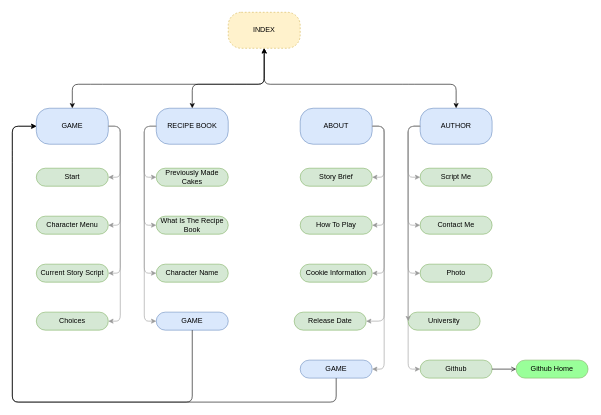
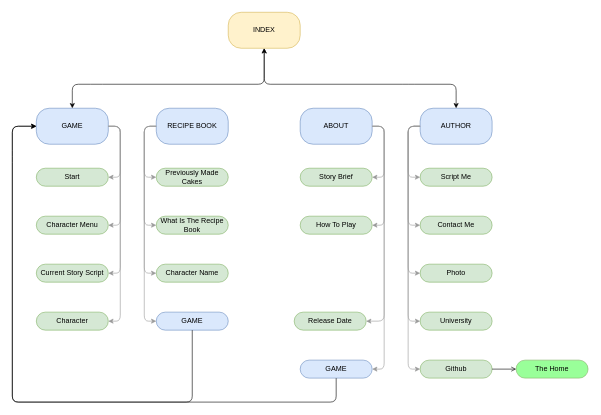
node "INDEX": style dashed -> solid
edge "INDEX" -- "RECIPE BOOK": removed
node "Cookie Information": removed
edge "ABOUT" -> "Cookie Information": removed
node "Choices": label "Choices" -> "Character"
node "University": moved (444, 321) -> (456, 321)
node "Github Home": label "Github Home" -> "The Home"
